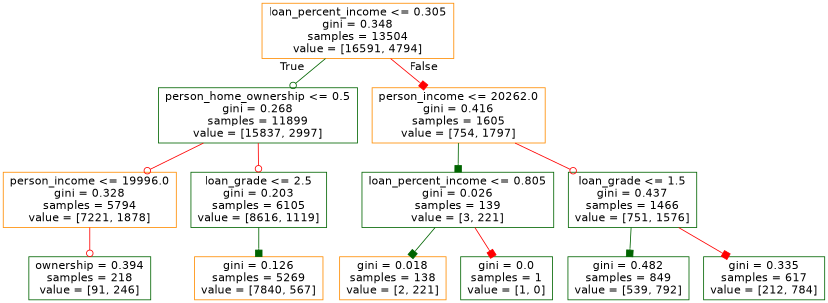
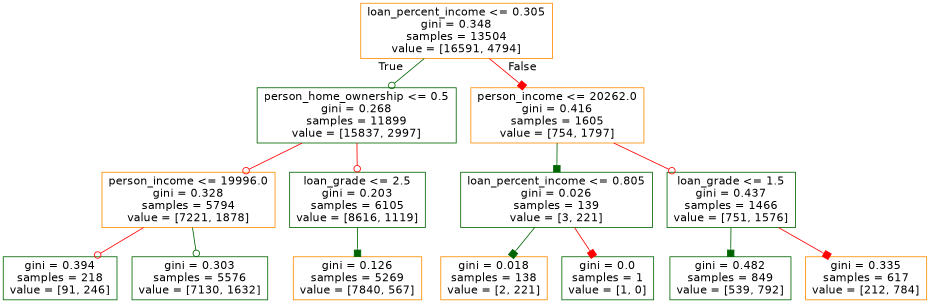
node "ownership = 0.394 samples = 218 value = [91, 246]": label "ownership = 0.394 samples = 218 value = [91, 246]" -> "gini = 0.394 samples = 218 value = [91, 246]"
node "gini = 0.303 samples = 5576 value = [7130, 1632]": added
node "gini = 0.335 samples = 617 value = [212, 784]": color darkgreen -> darkorange
